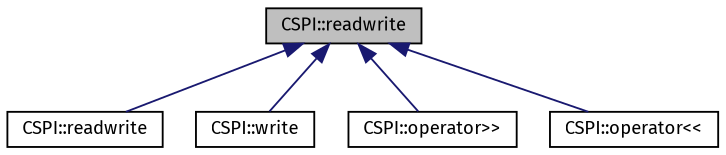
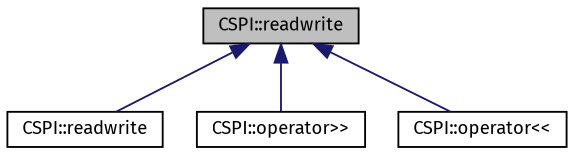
node "CSPI::write": removed
